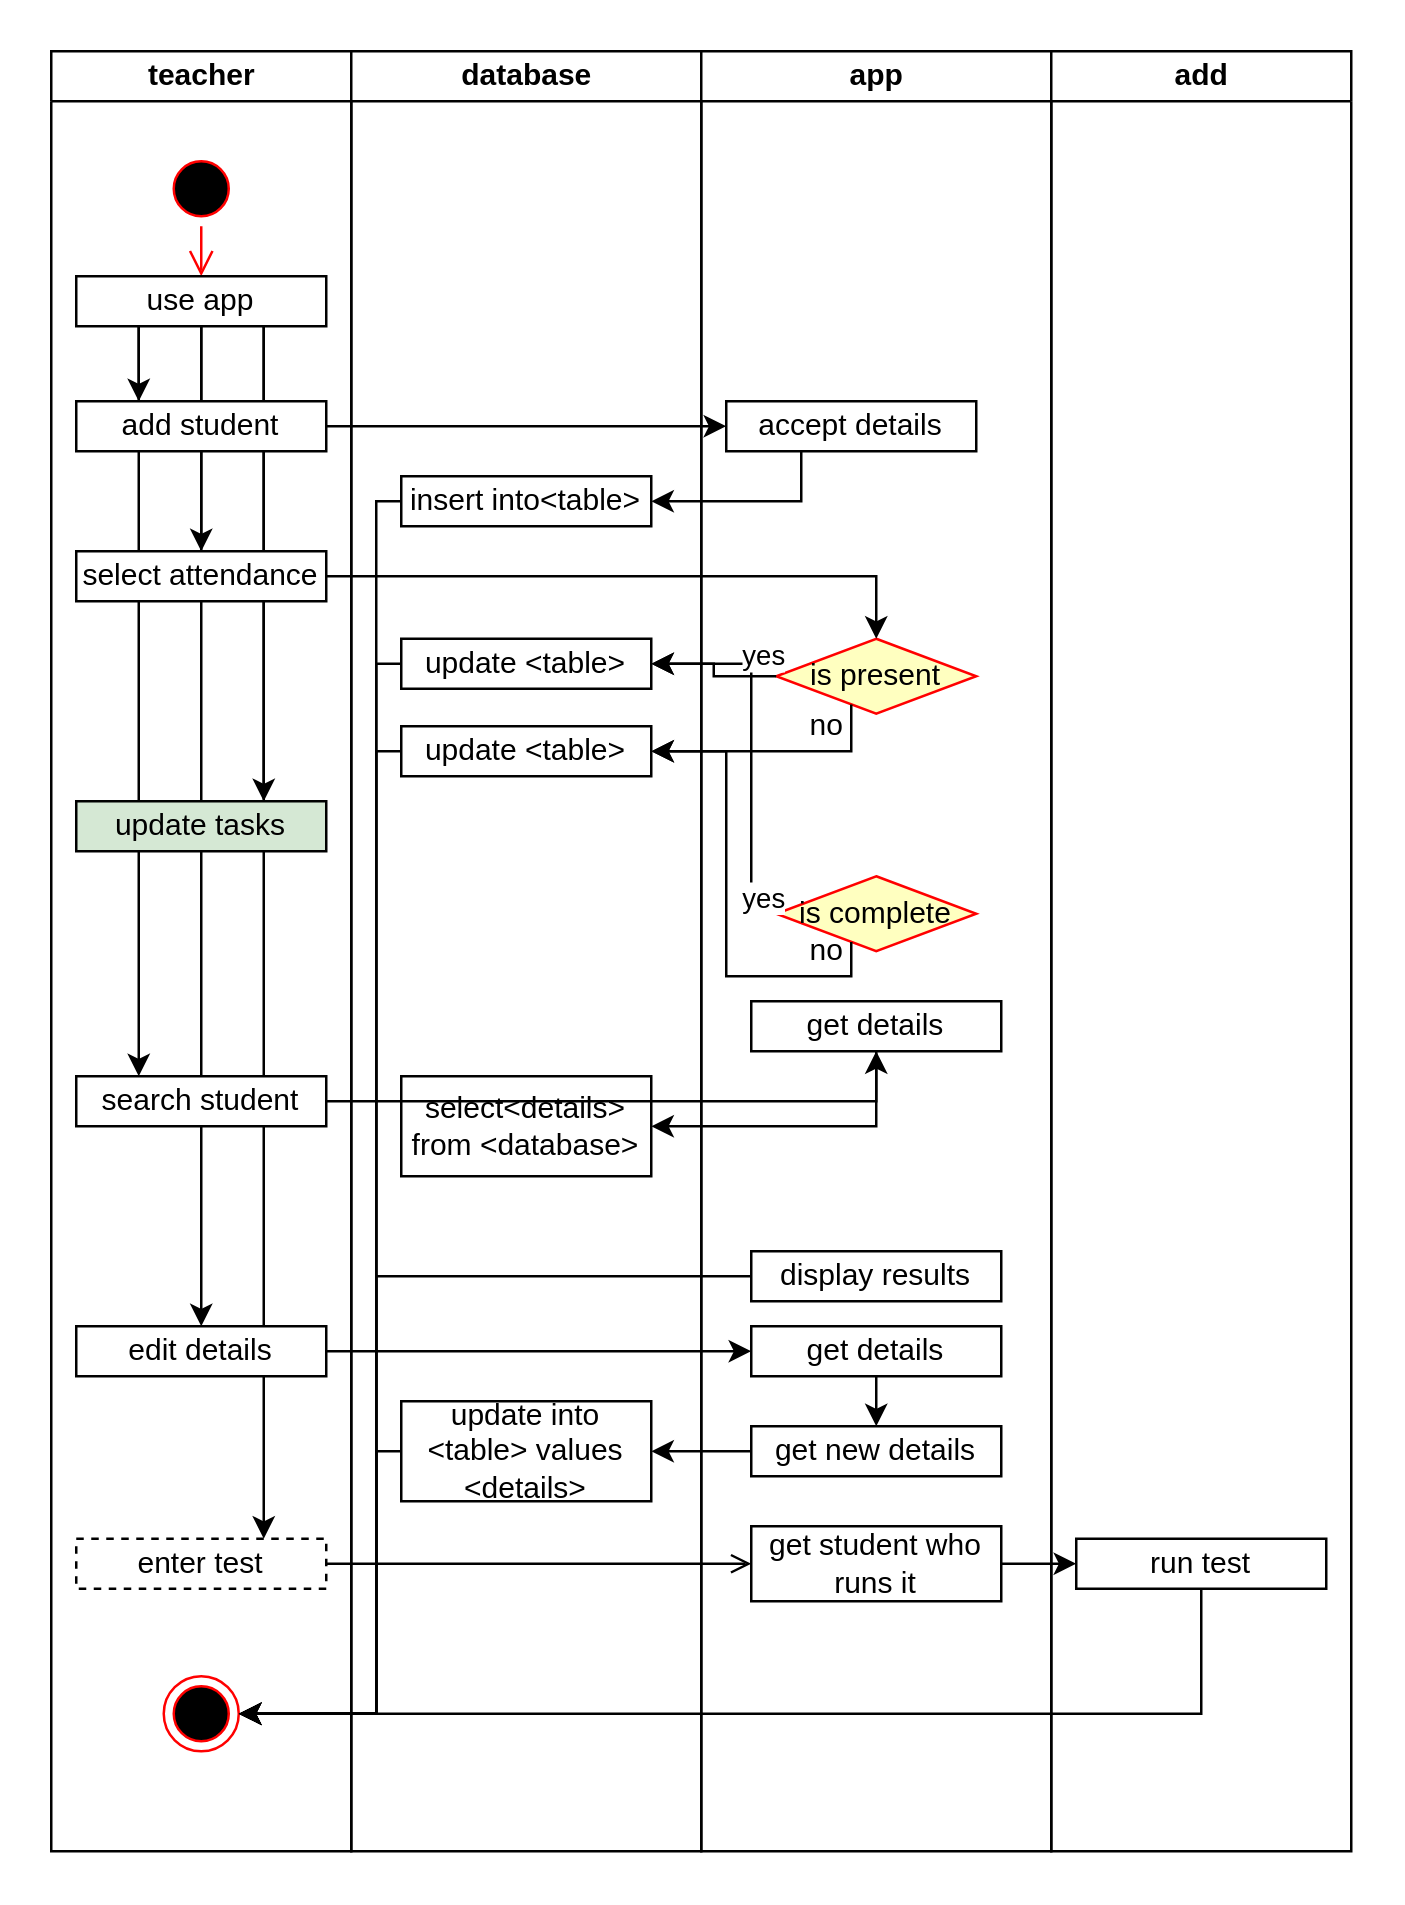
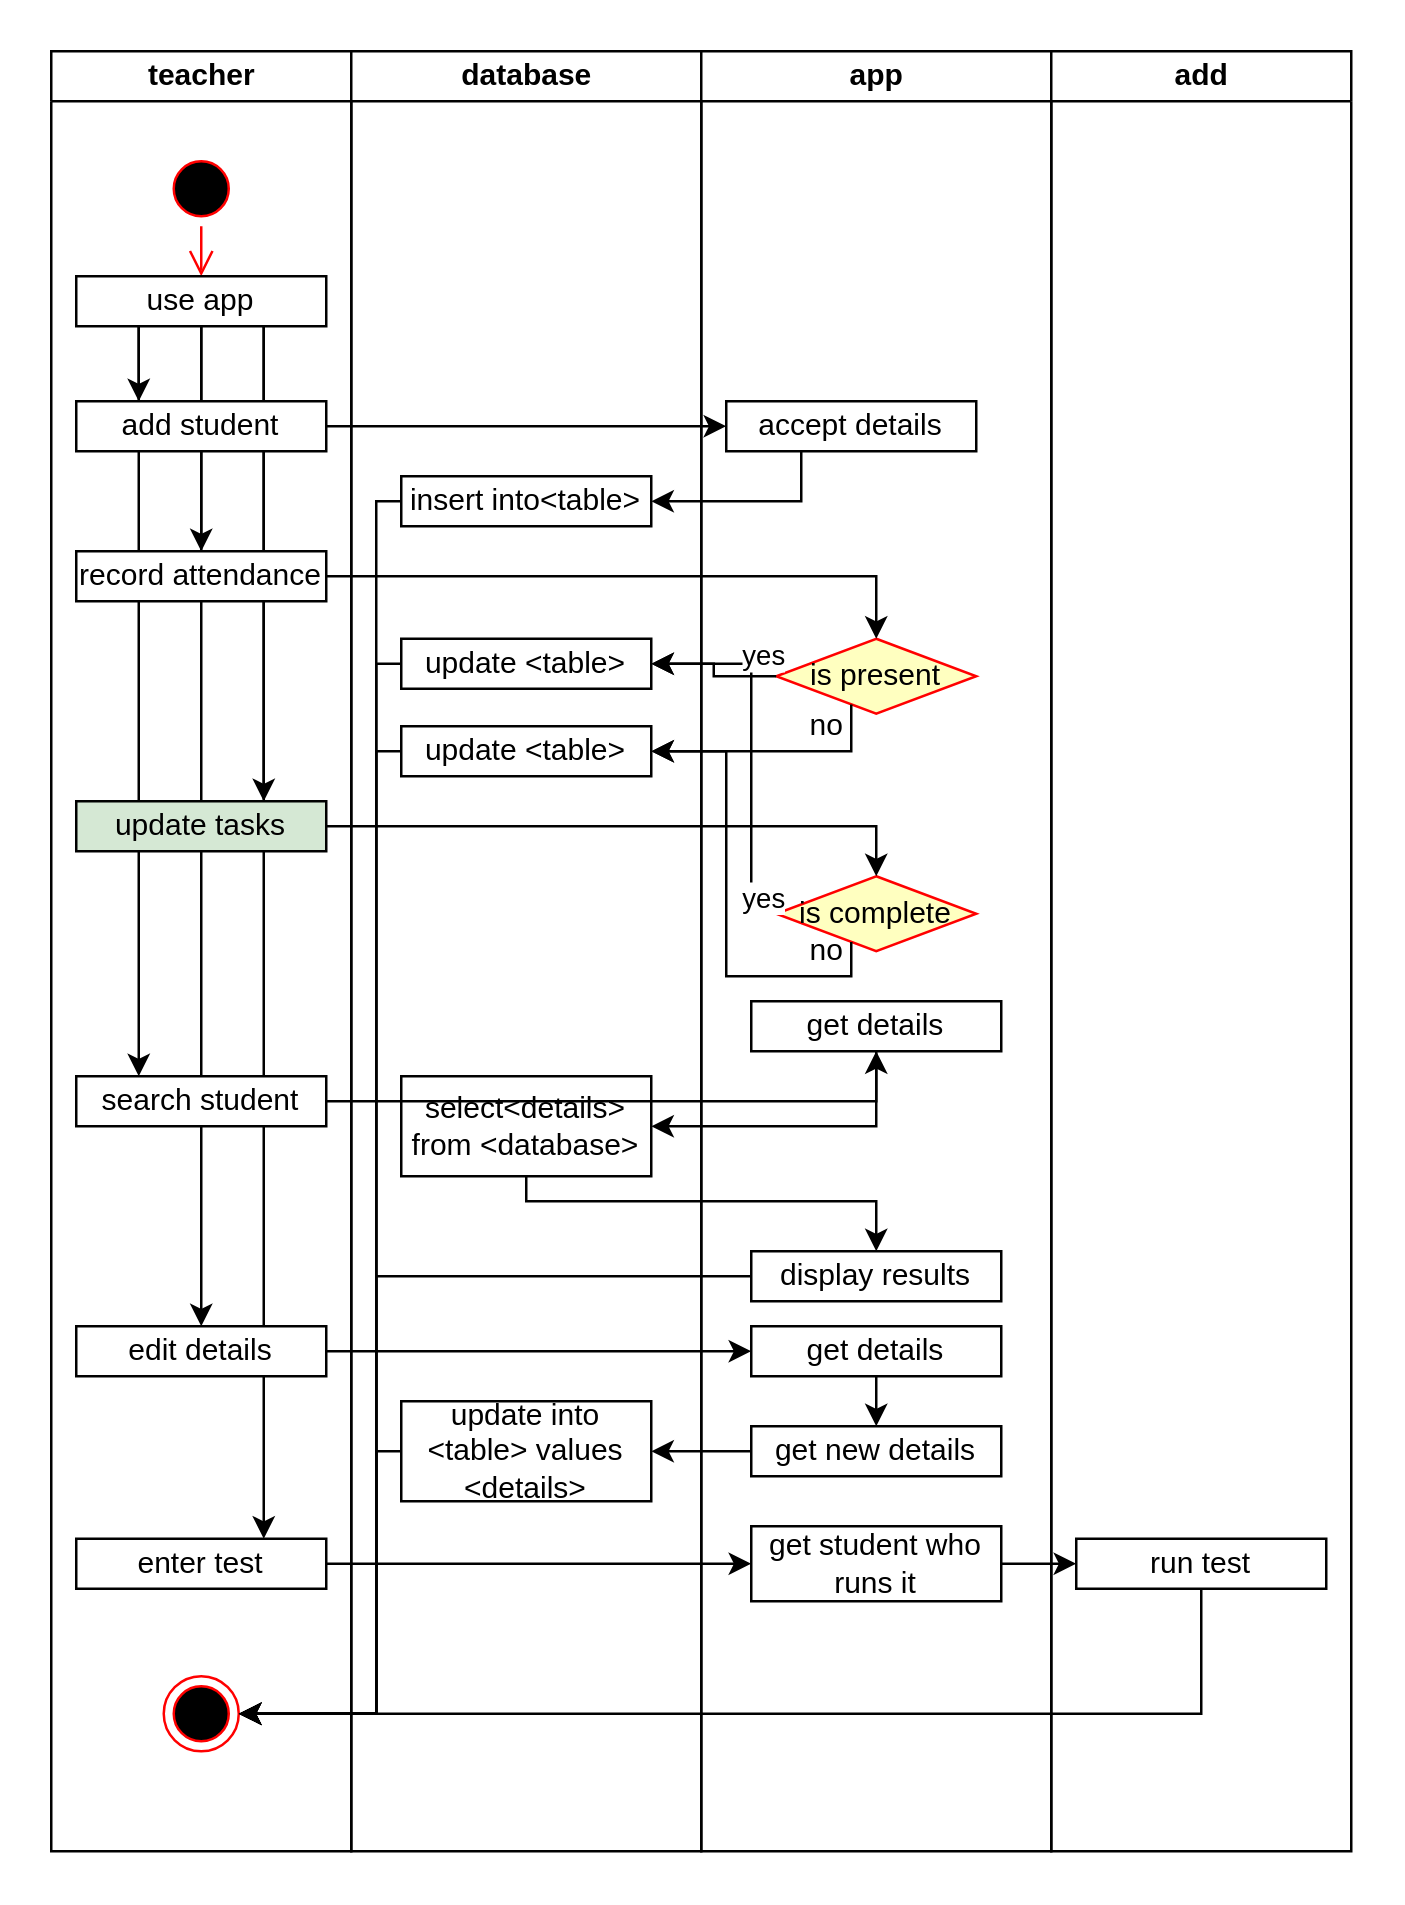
node "select attendance": label "select attendance" -> "record attendance"
edge "update tasks" -> "is complete": added
edge "select<details> from <database>" -> "display results": added
node "enter test": style dashed -> solid
edge "enter test" -> "get student who runs it": arrowhead open -> classic
